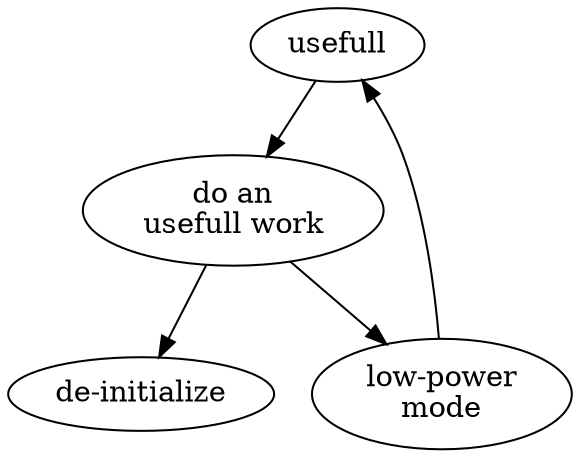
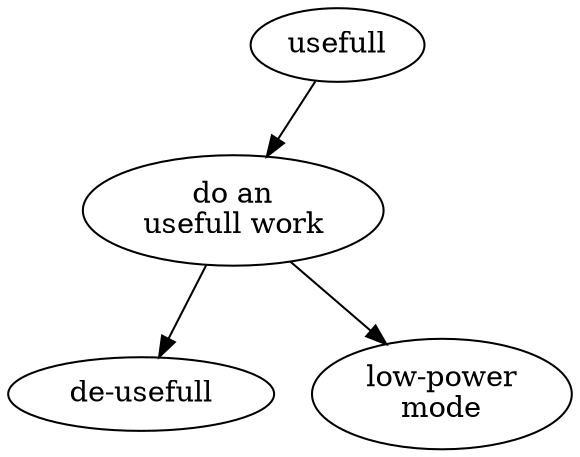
edge "low-power mode" -> "usefull": removed
node "de-initialize": label "de-initialize" -> "de-usefull"
